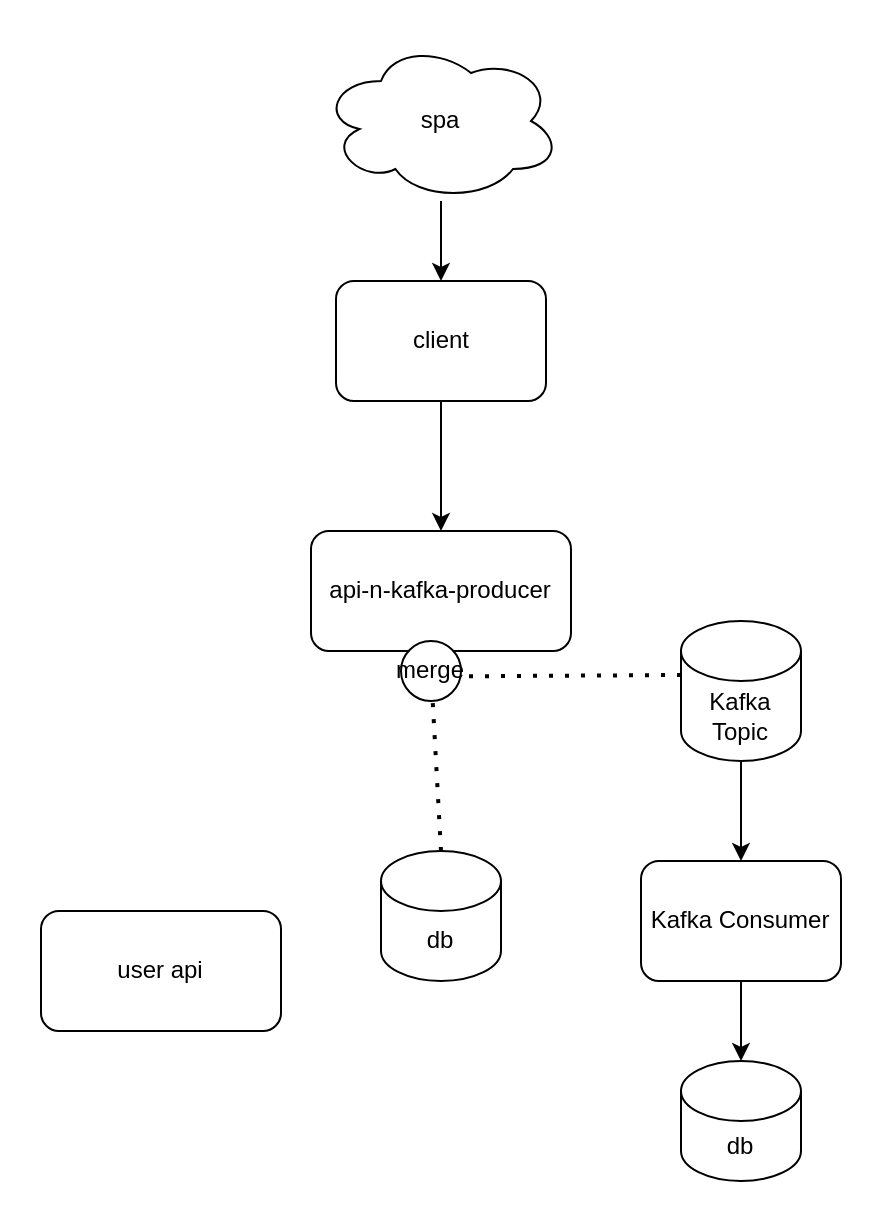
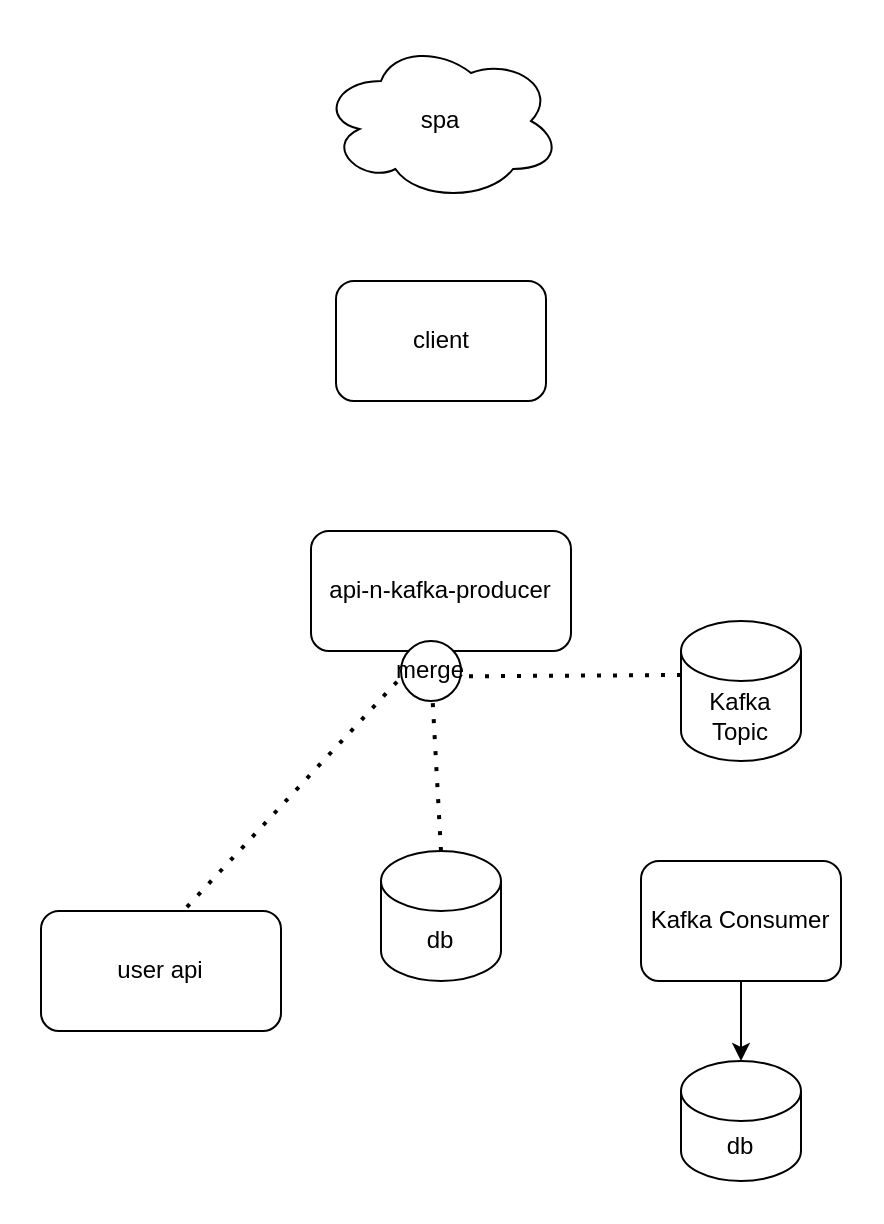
edge "spa" -> "client": removed
edge "client" -> "api-n-kafka-producer": removed
edge "api-n-kafka-producer" -- "user api": added
edge "Kafka Topic" -> "Kafka Consumer": removed
